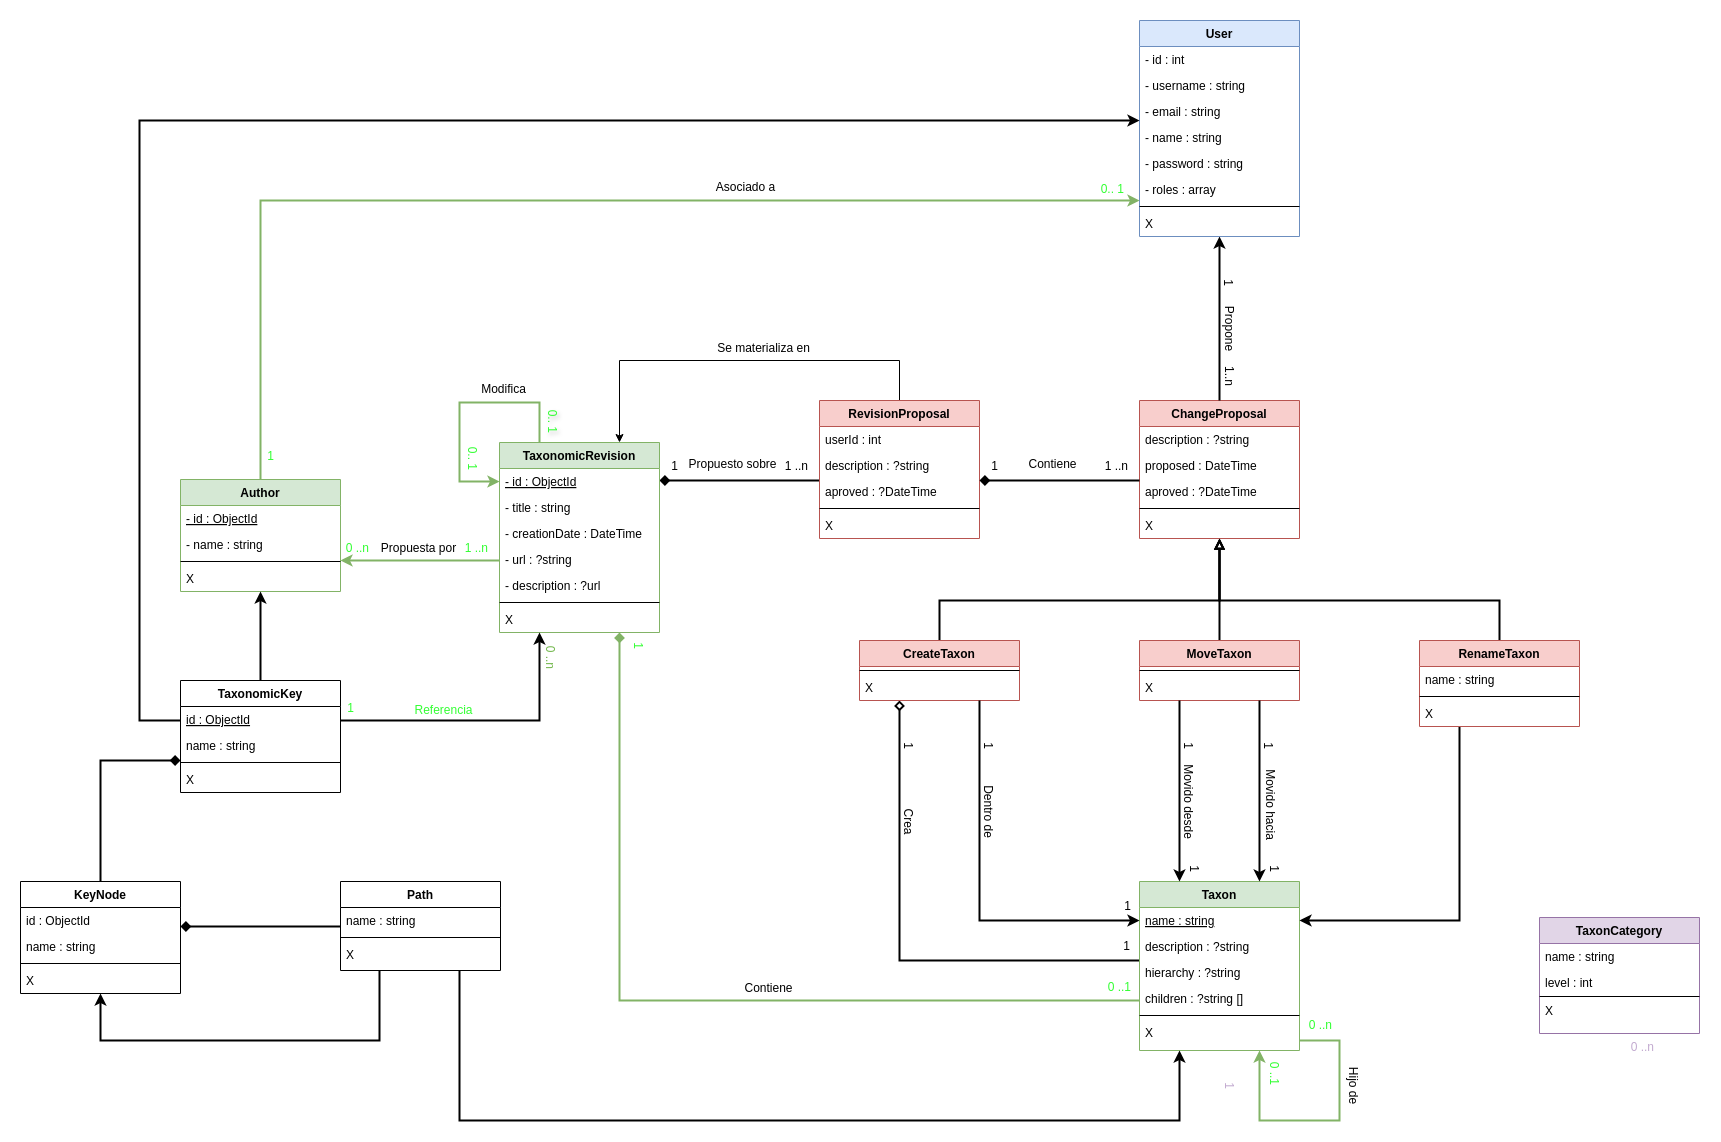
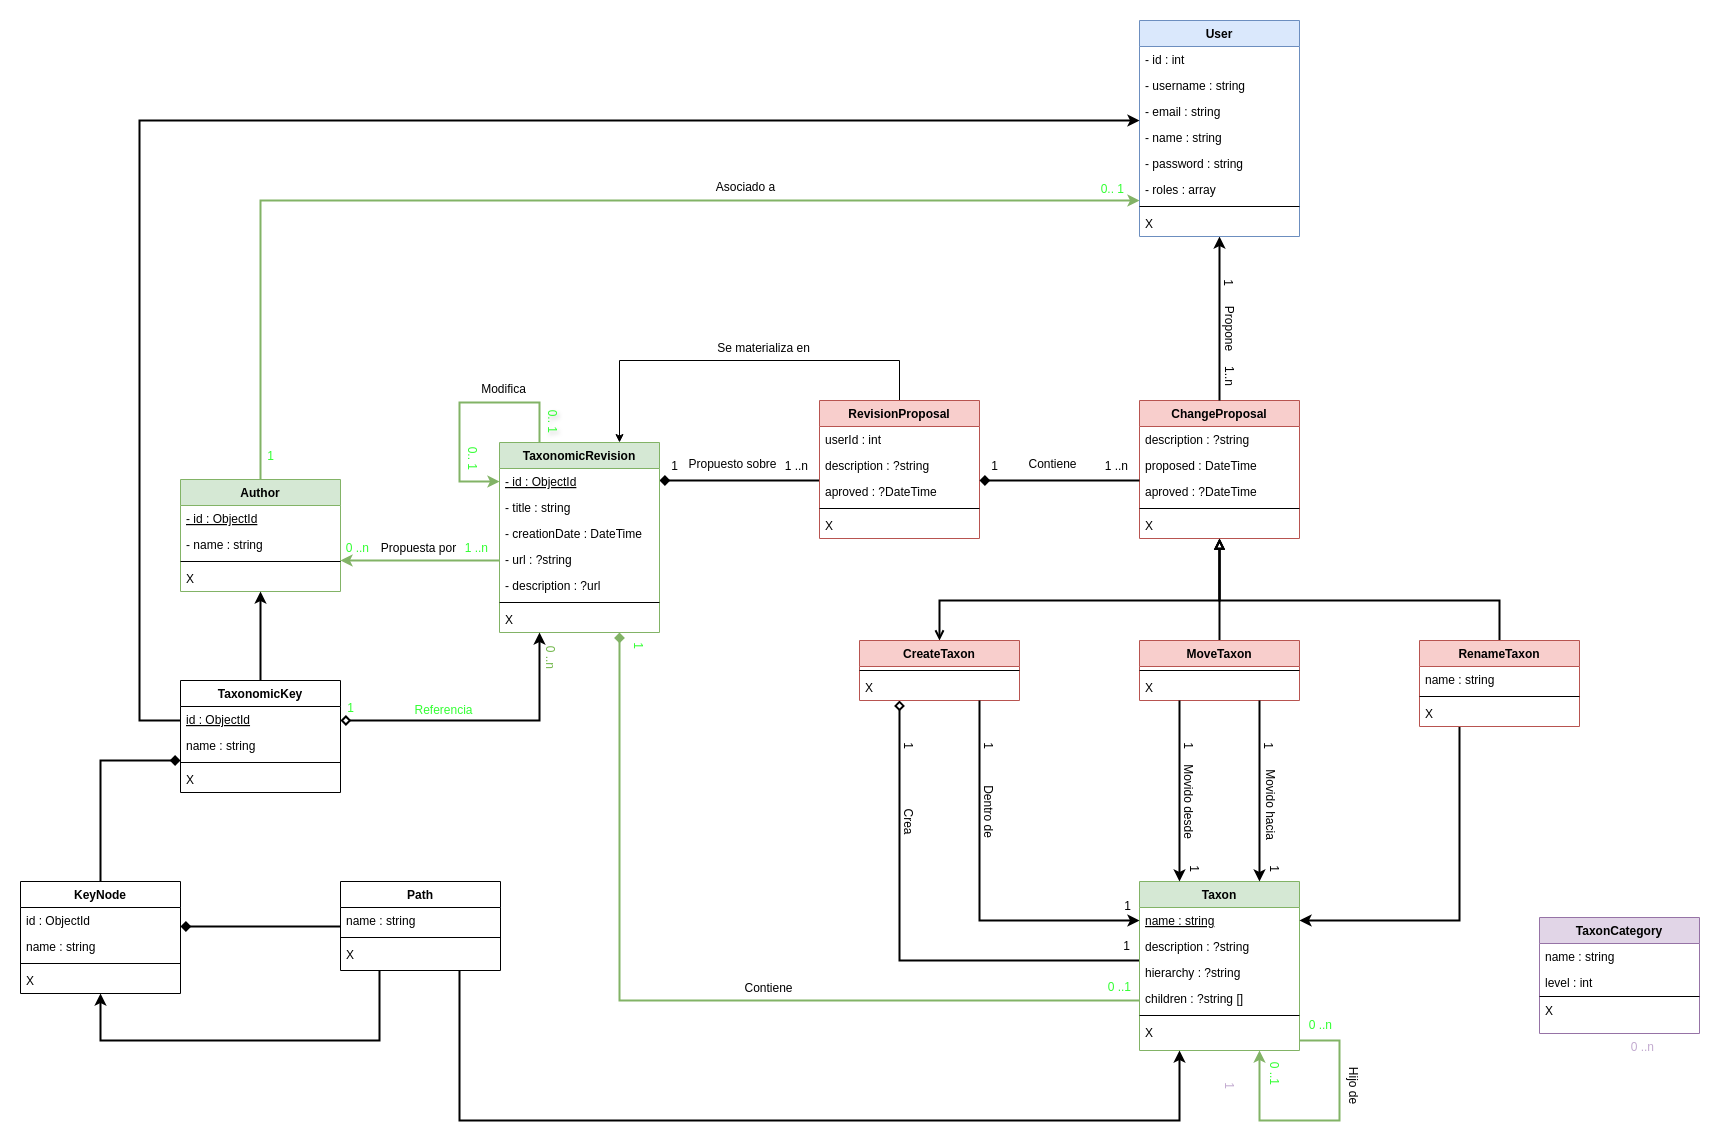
edge "CreateTaxon" -> "ChangeProposal": arrowhead none -> open
edge "TaxonomicKey" -> "TaxonomicRevision": arrowhead none -> diamond
